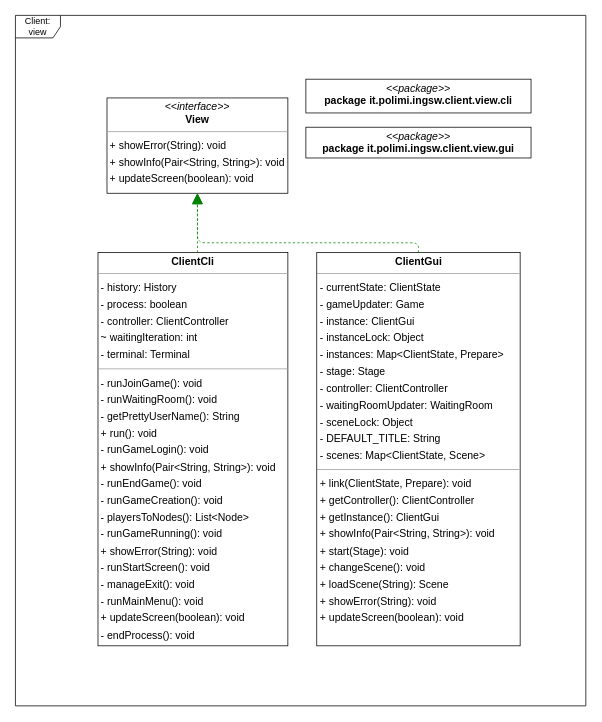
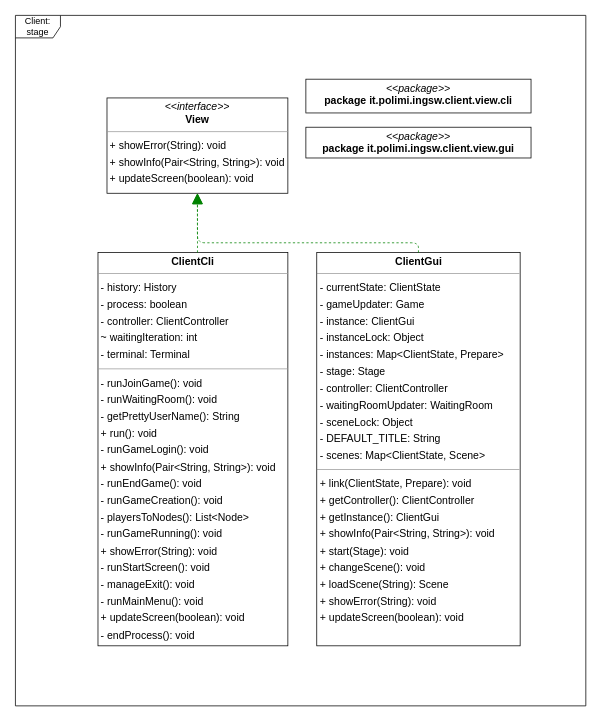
node "Client: view": label "Client: view" -> "Client: stage"
